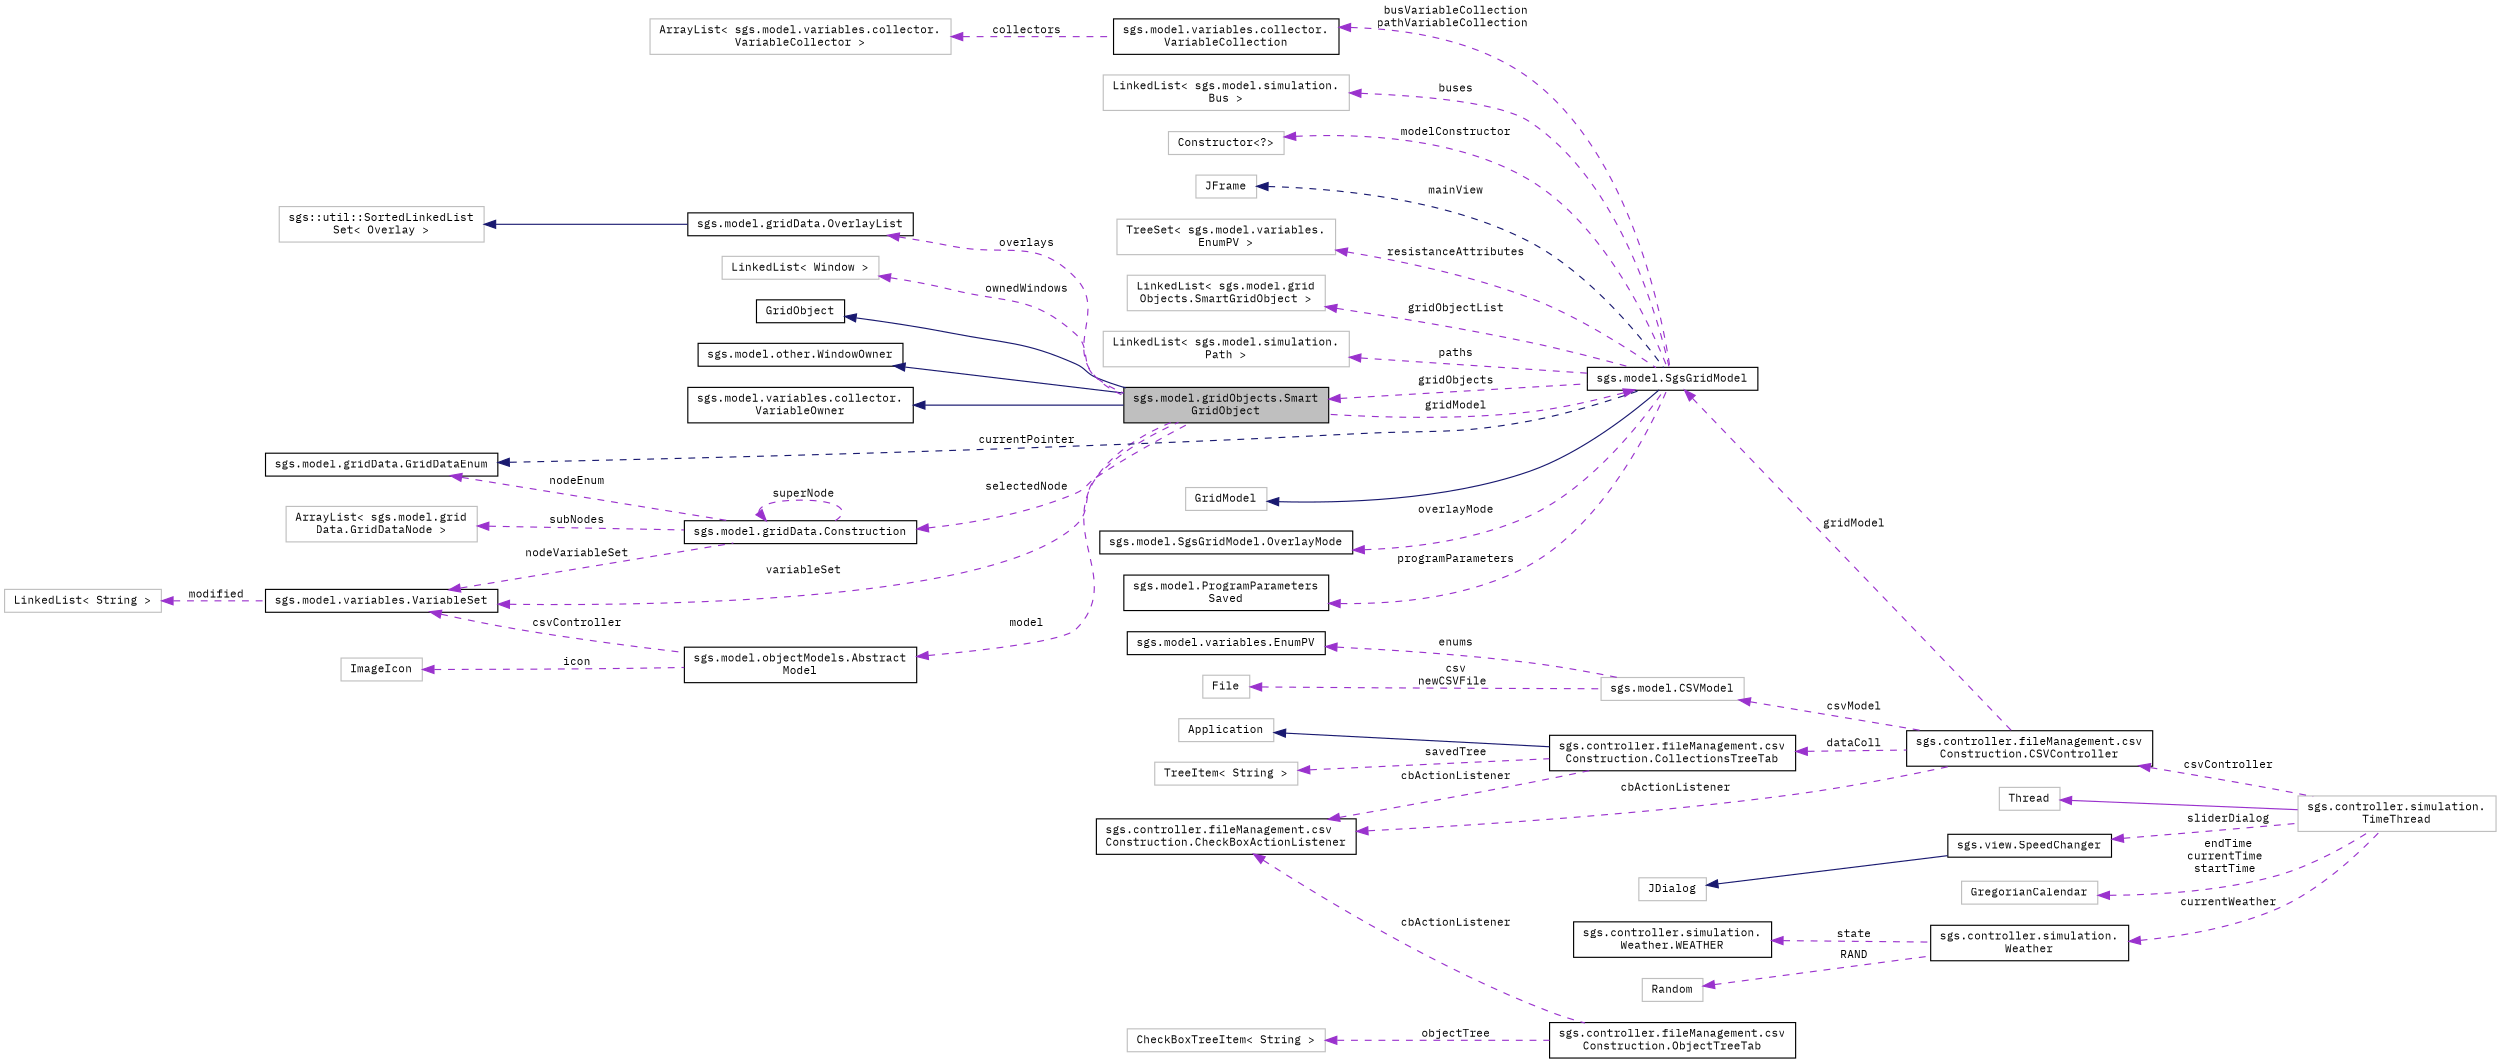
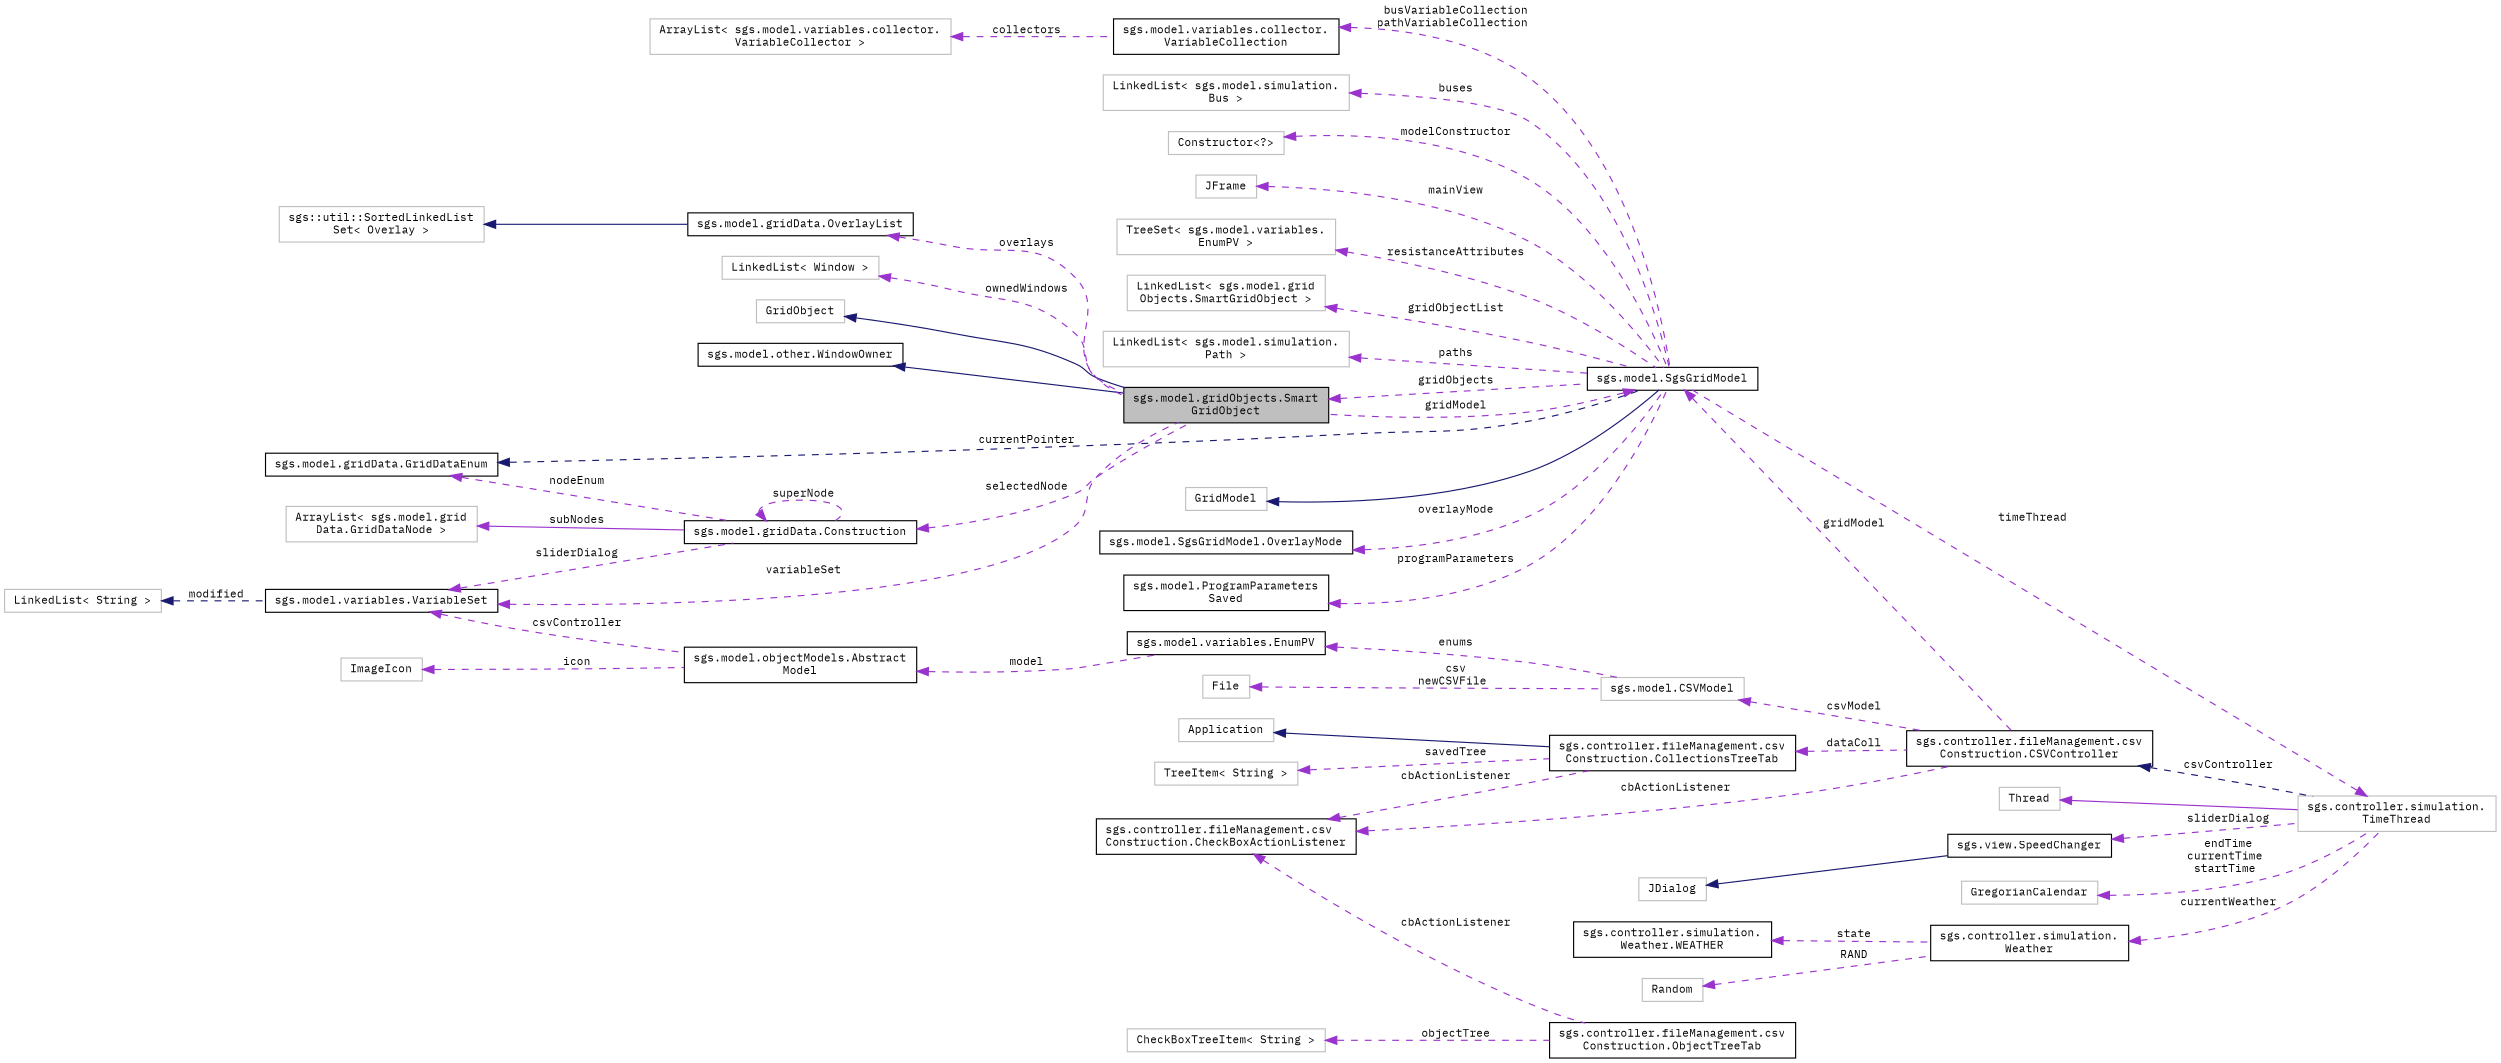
edge "sgs.model.SgsGridModel" -> "JFrame": color midnightblue -> darkorchid3
node "GridObject": color black -> grey75
node "sgs.model.variables.collector. VariableOwner": removed
edge "sgs.model.gridData.Construction" -> "ArrayList< sgs.model.grid Data.GridDataNode >": style dashed -> solid
edge "sgs.model.gridData.Construction" -> "sgs.model.variables.VariableSet": label " nodeVariableSet" -> " sliderDialog"
edge "sgs.model.gridObjects.Smart GridObject" -> "sgs.model.objectModels.Abstract Model": now "sgs.model.variables.EnumPV" -> "sgs.model.objectModels.Abstract Model"
edge "sgs.model.SgsGridModel" -> "sgs.controller.simulation. TimeThread": added, label "timeThread"
edge "sgs.model.variables.VariableSet" -> "LinkedList< String >": color darkorchid3 -> midnightblue
edge "sgs.controller.simulation. TimeThread" -> "sgs.controller.fileManagement.csv Construction.CSVController": color darkorchid3 -> midnightblue
